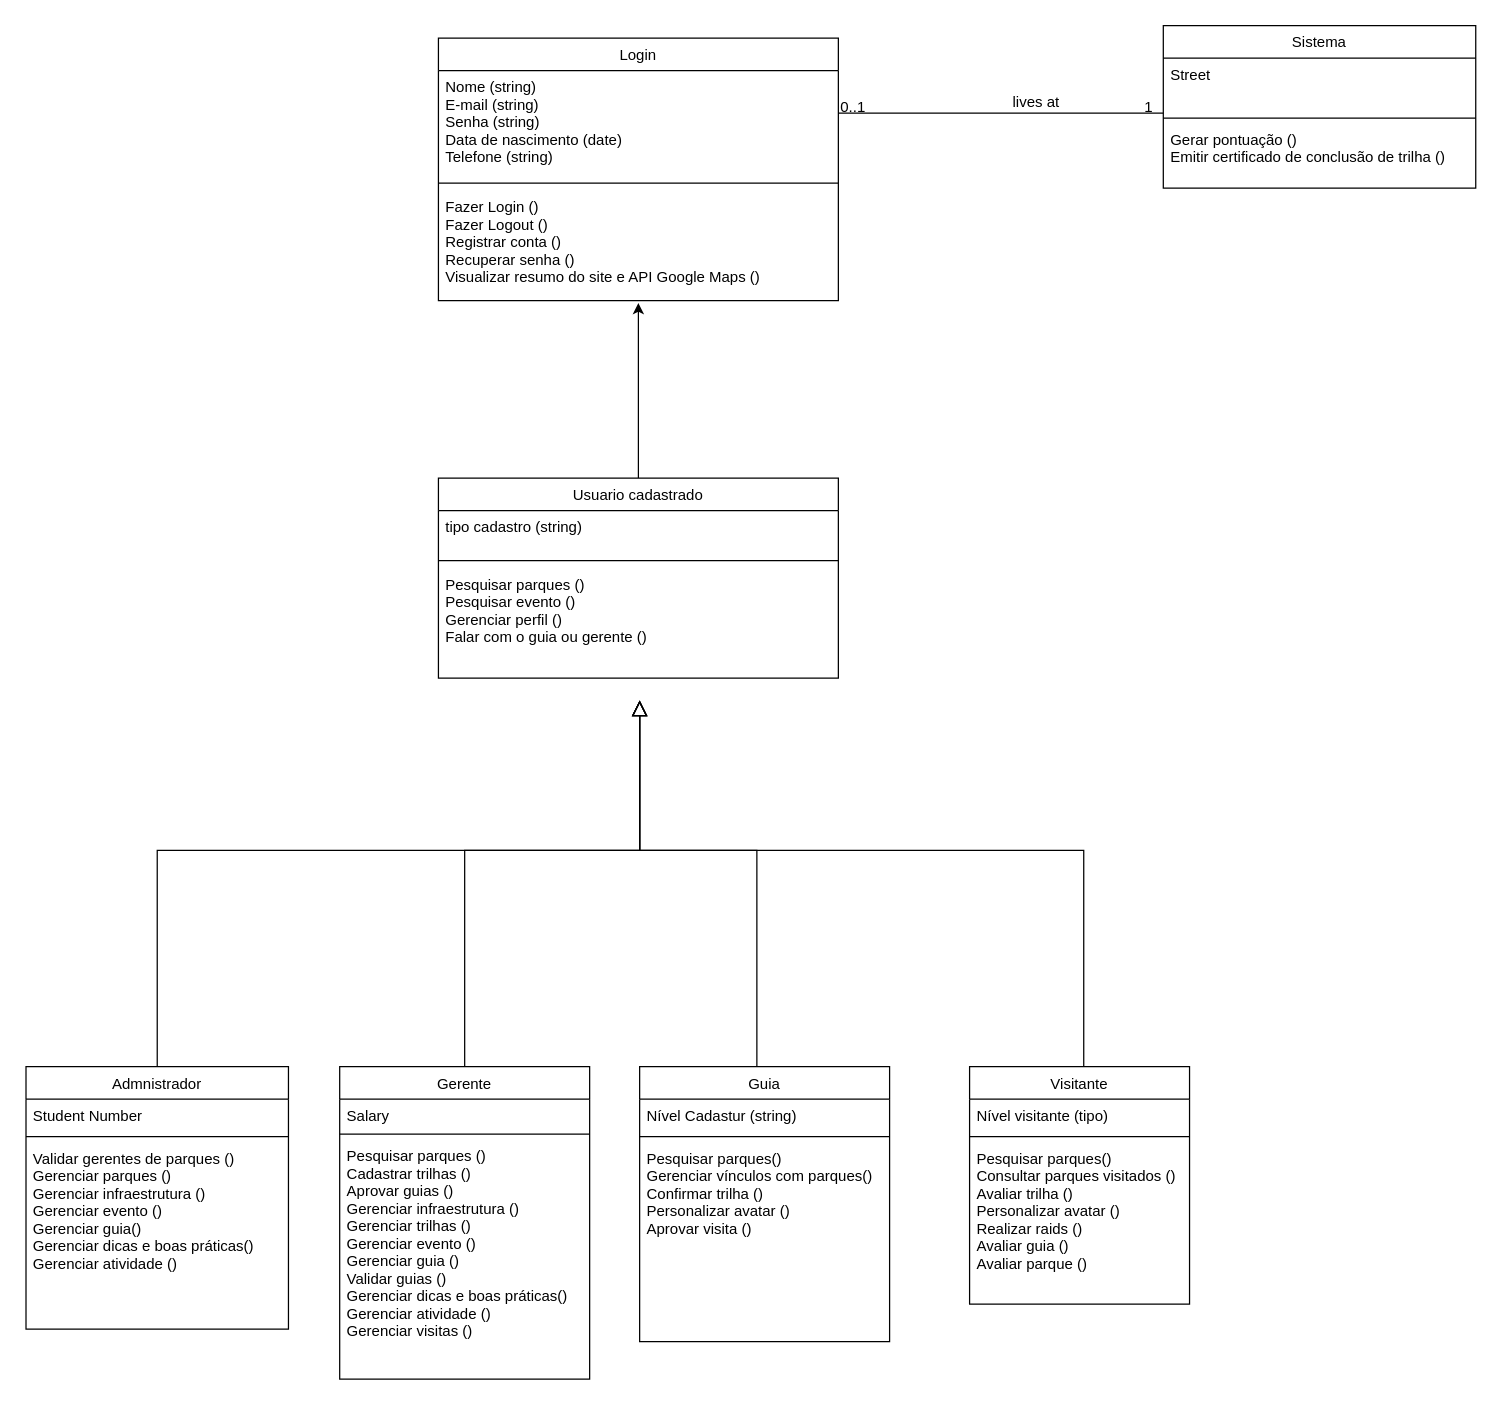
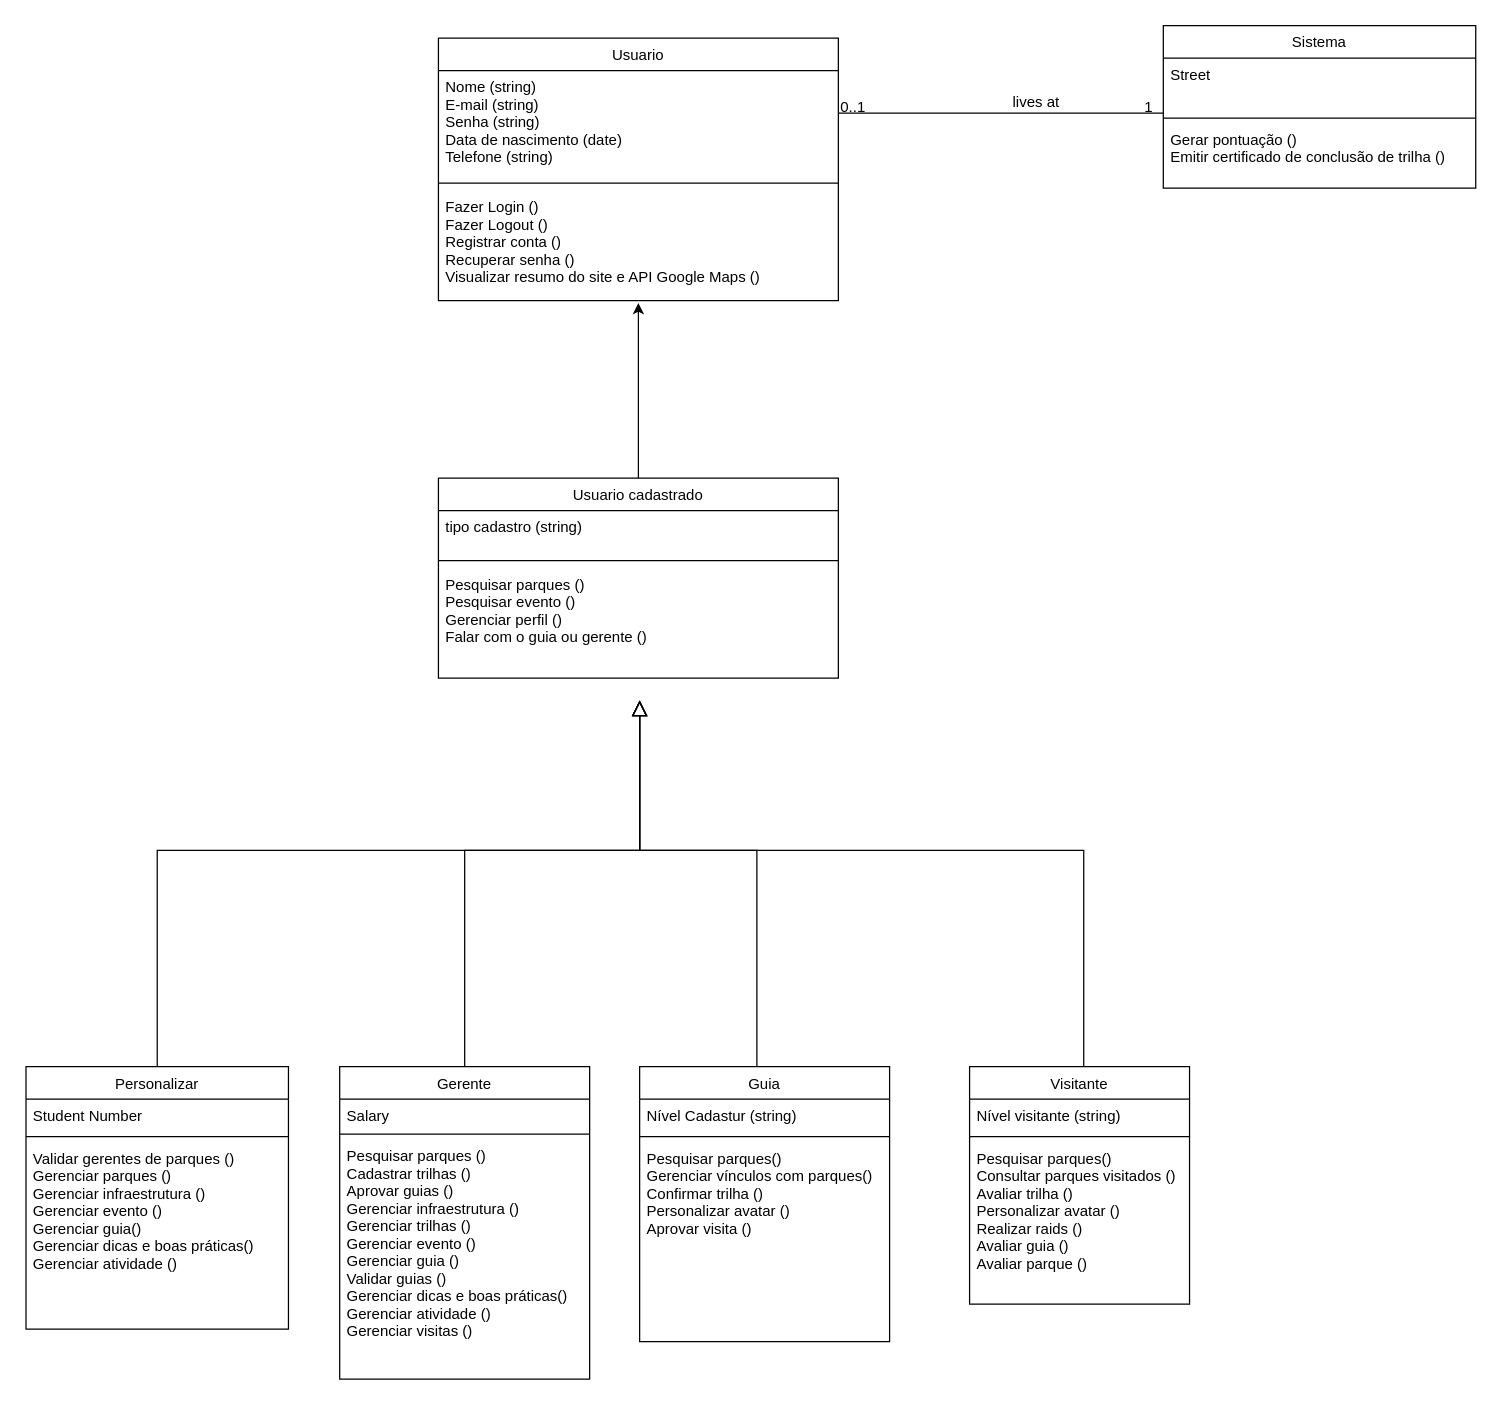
node "Login": label "Login" -> "Usuario"
node "Admnistrador": label "Admnistrador" -> "Personalizar"
node "Nível visitante (tipo)": label "Nível visitante (tipo)" -> "Nível visitante (string)"
